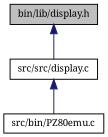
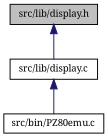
node "bin/lib/display.h": label "bin/lib/display.h" -> "src/lib/display.h"
node "src/src/display.c": label "src/src/display.c" -> "src/lib/display.c"
